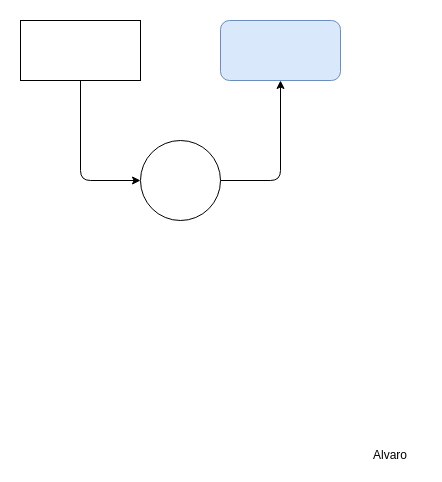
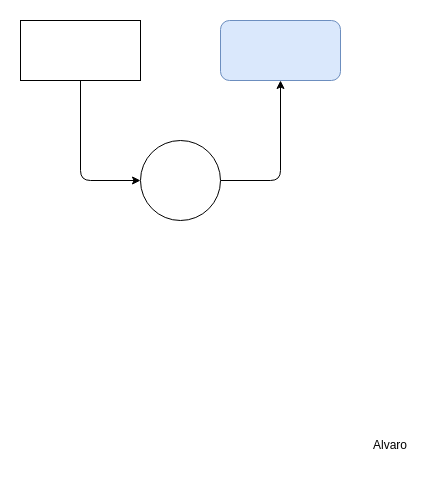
node "Alvaro": moved (391, 456) -> (391, 446)
